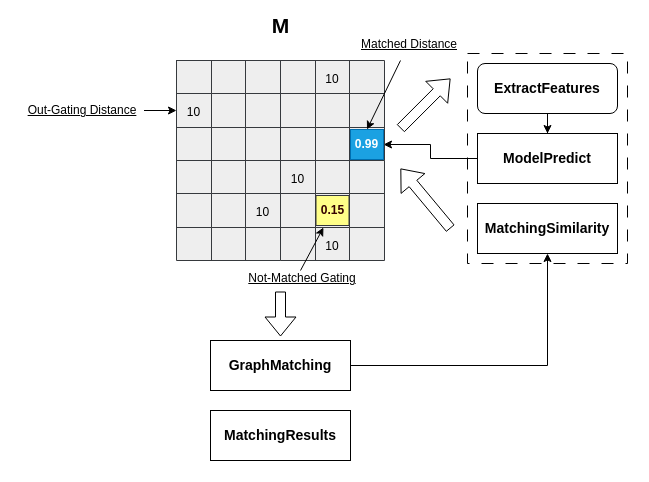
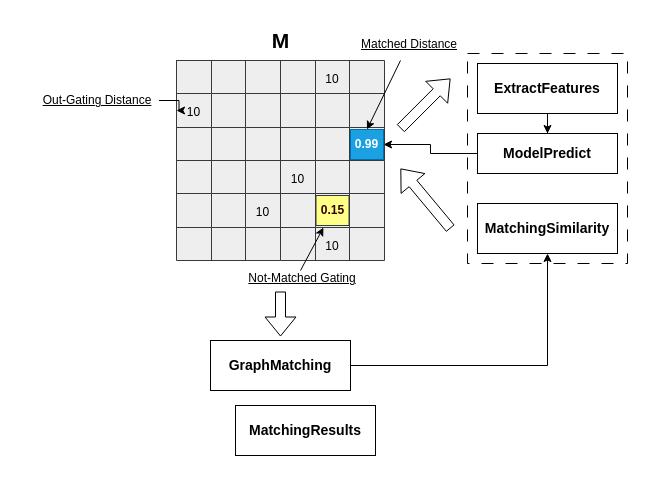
node "M": moved (281, 26) -> (281, 41)
node "ExtractFeatures": shape rounded rectangle -> rectangle
node "Out-Gating Distance": moved (82, 111) -> (97, 101)
node "ModelPredict": size 140x50 -> 140x40
node "MatchingResults": moved (281, 436) -> (306, 431)
